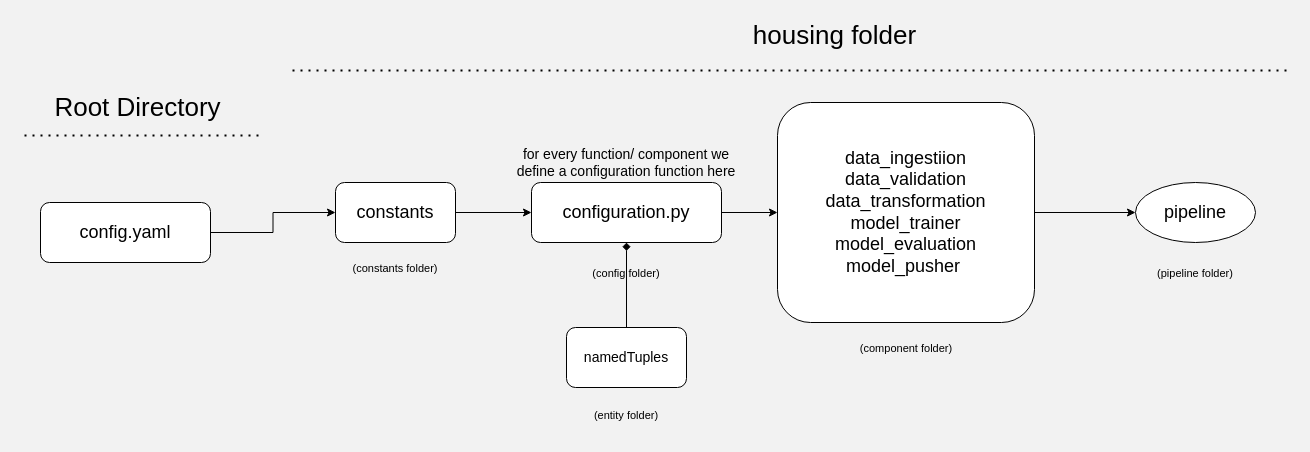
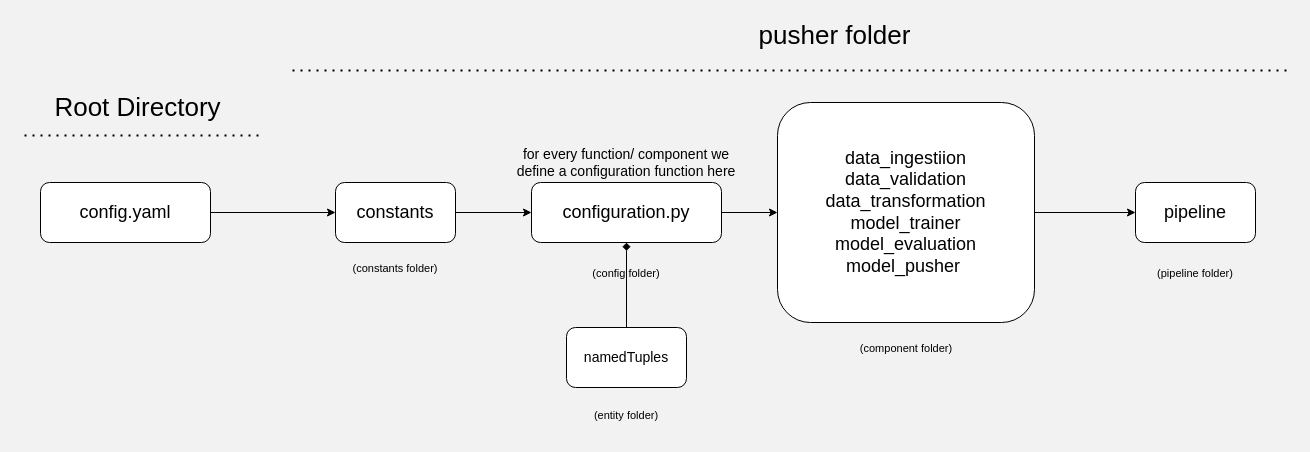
node "housing folder": label "housing folder" -> "pusher folder"
node "pipeline": shape ellipse -> rounded rectangle
node "config.yaml": moved (126, 233) -> (126, 213)
